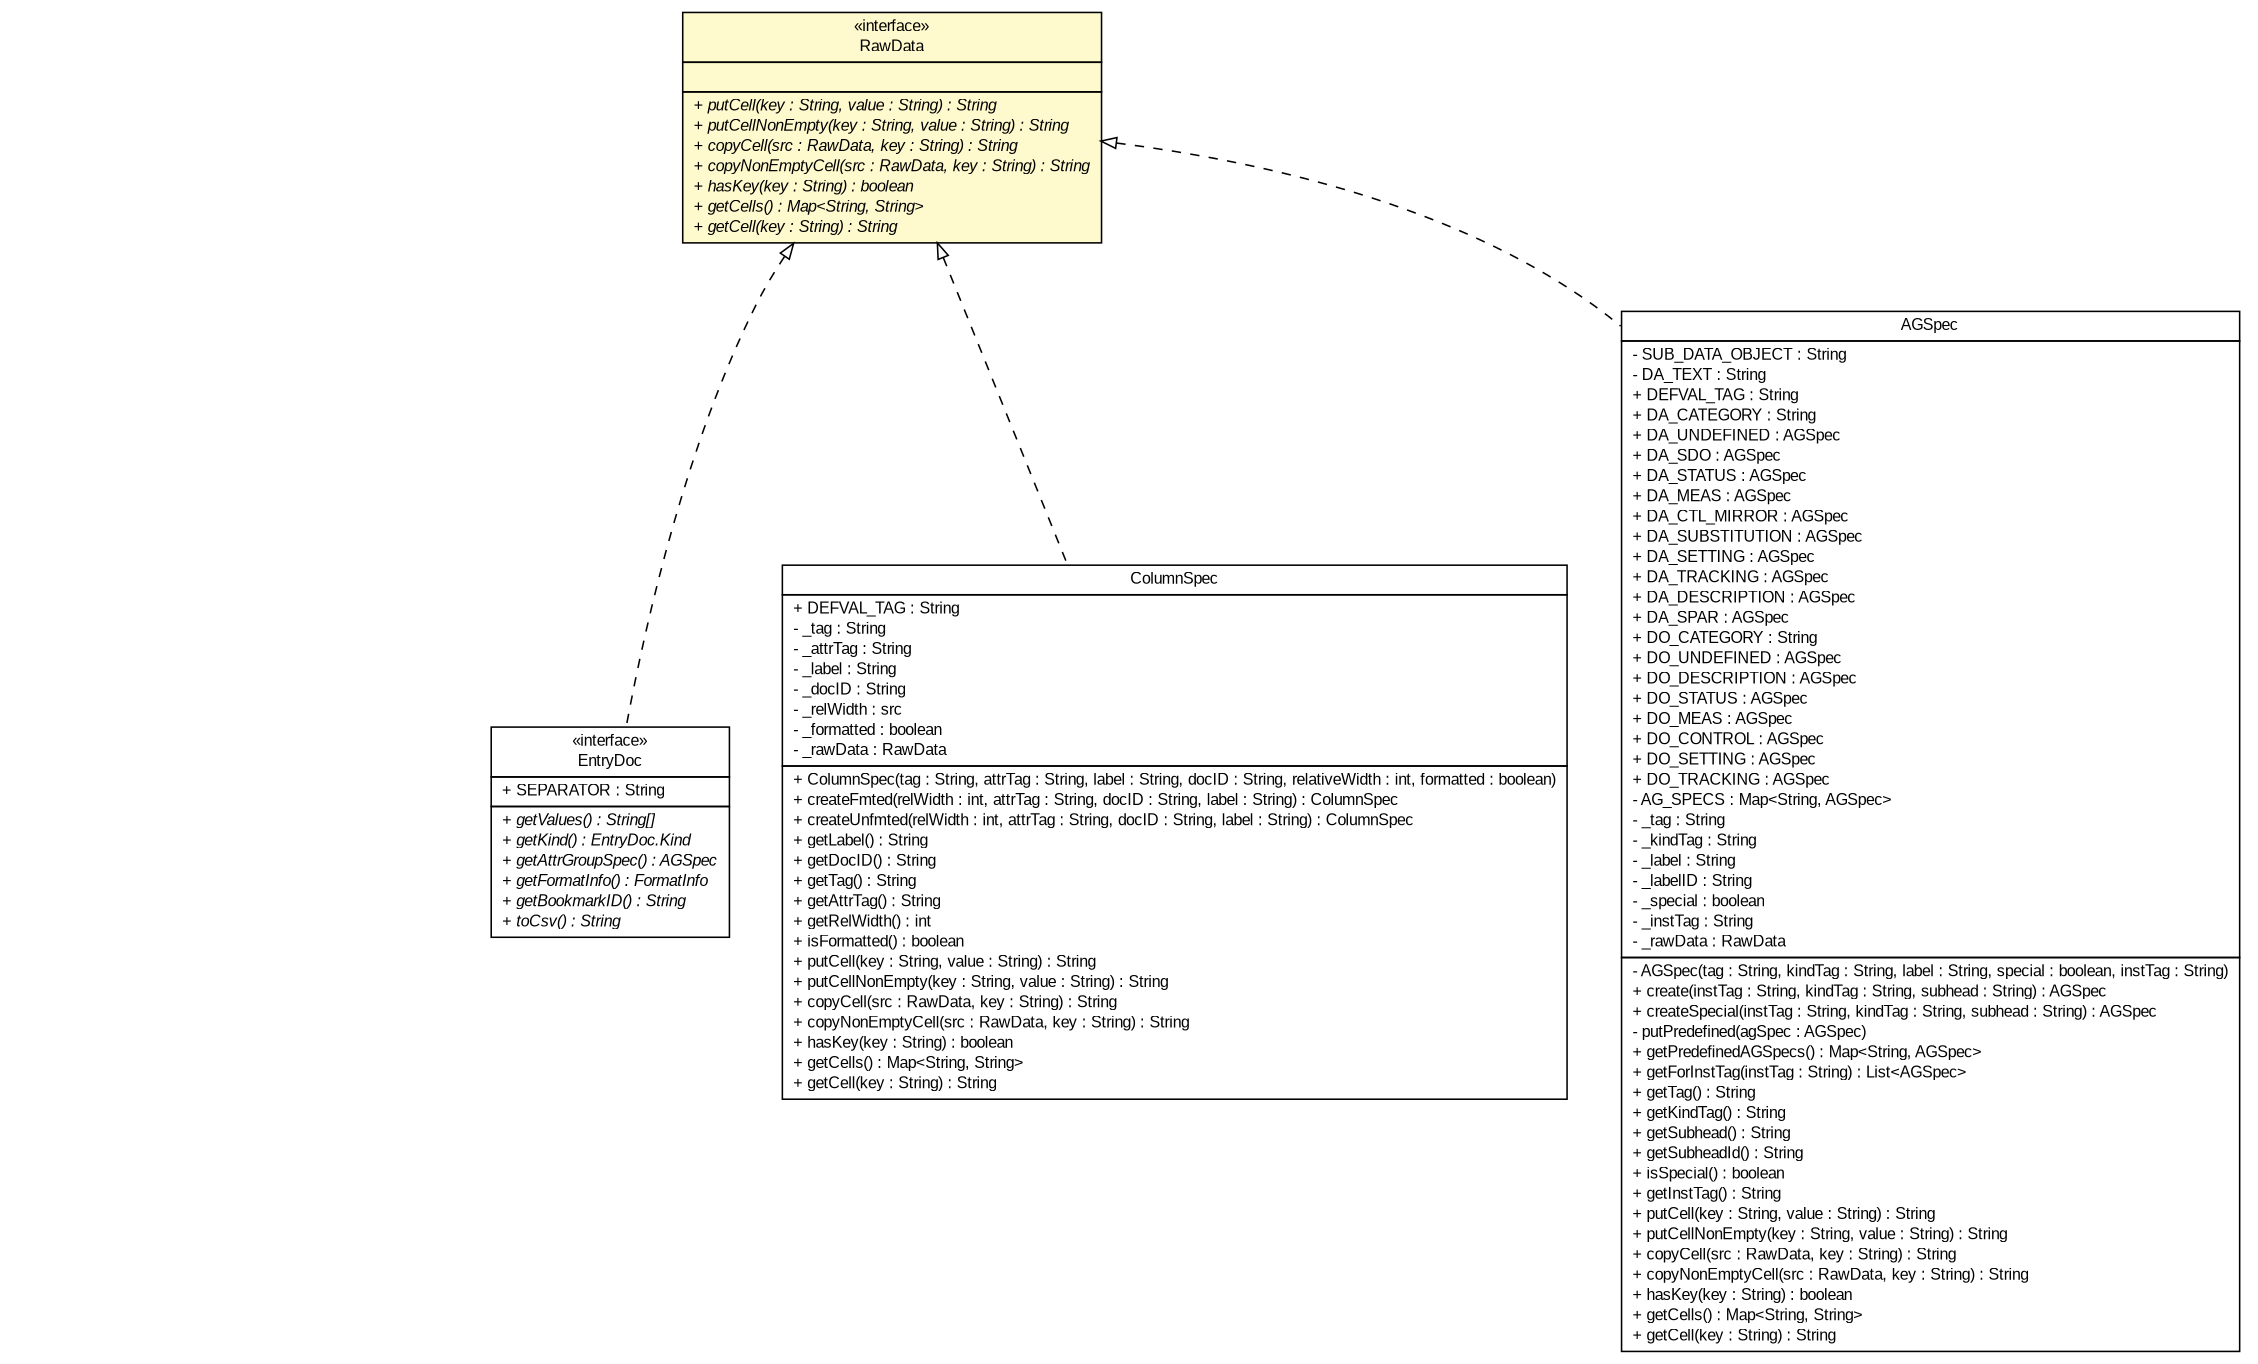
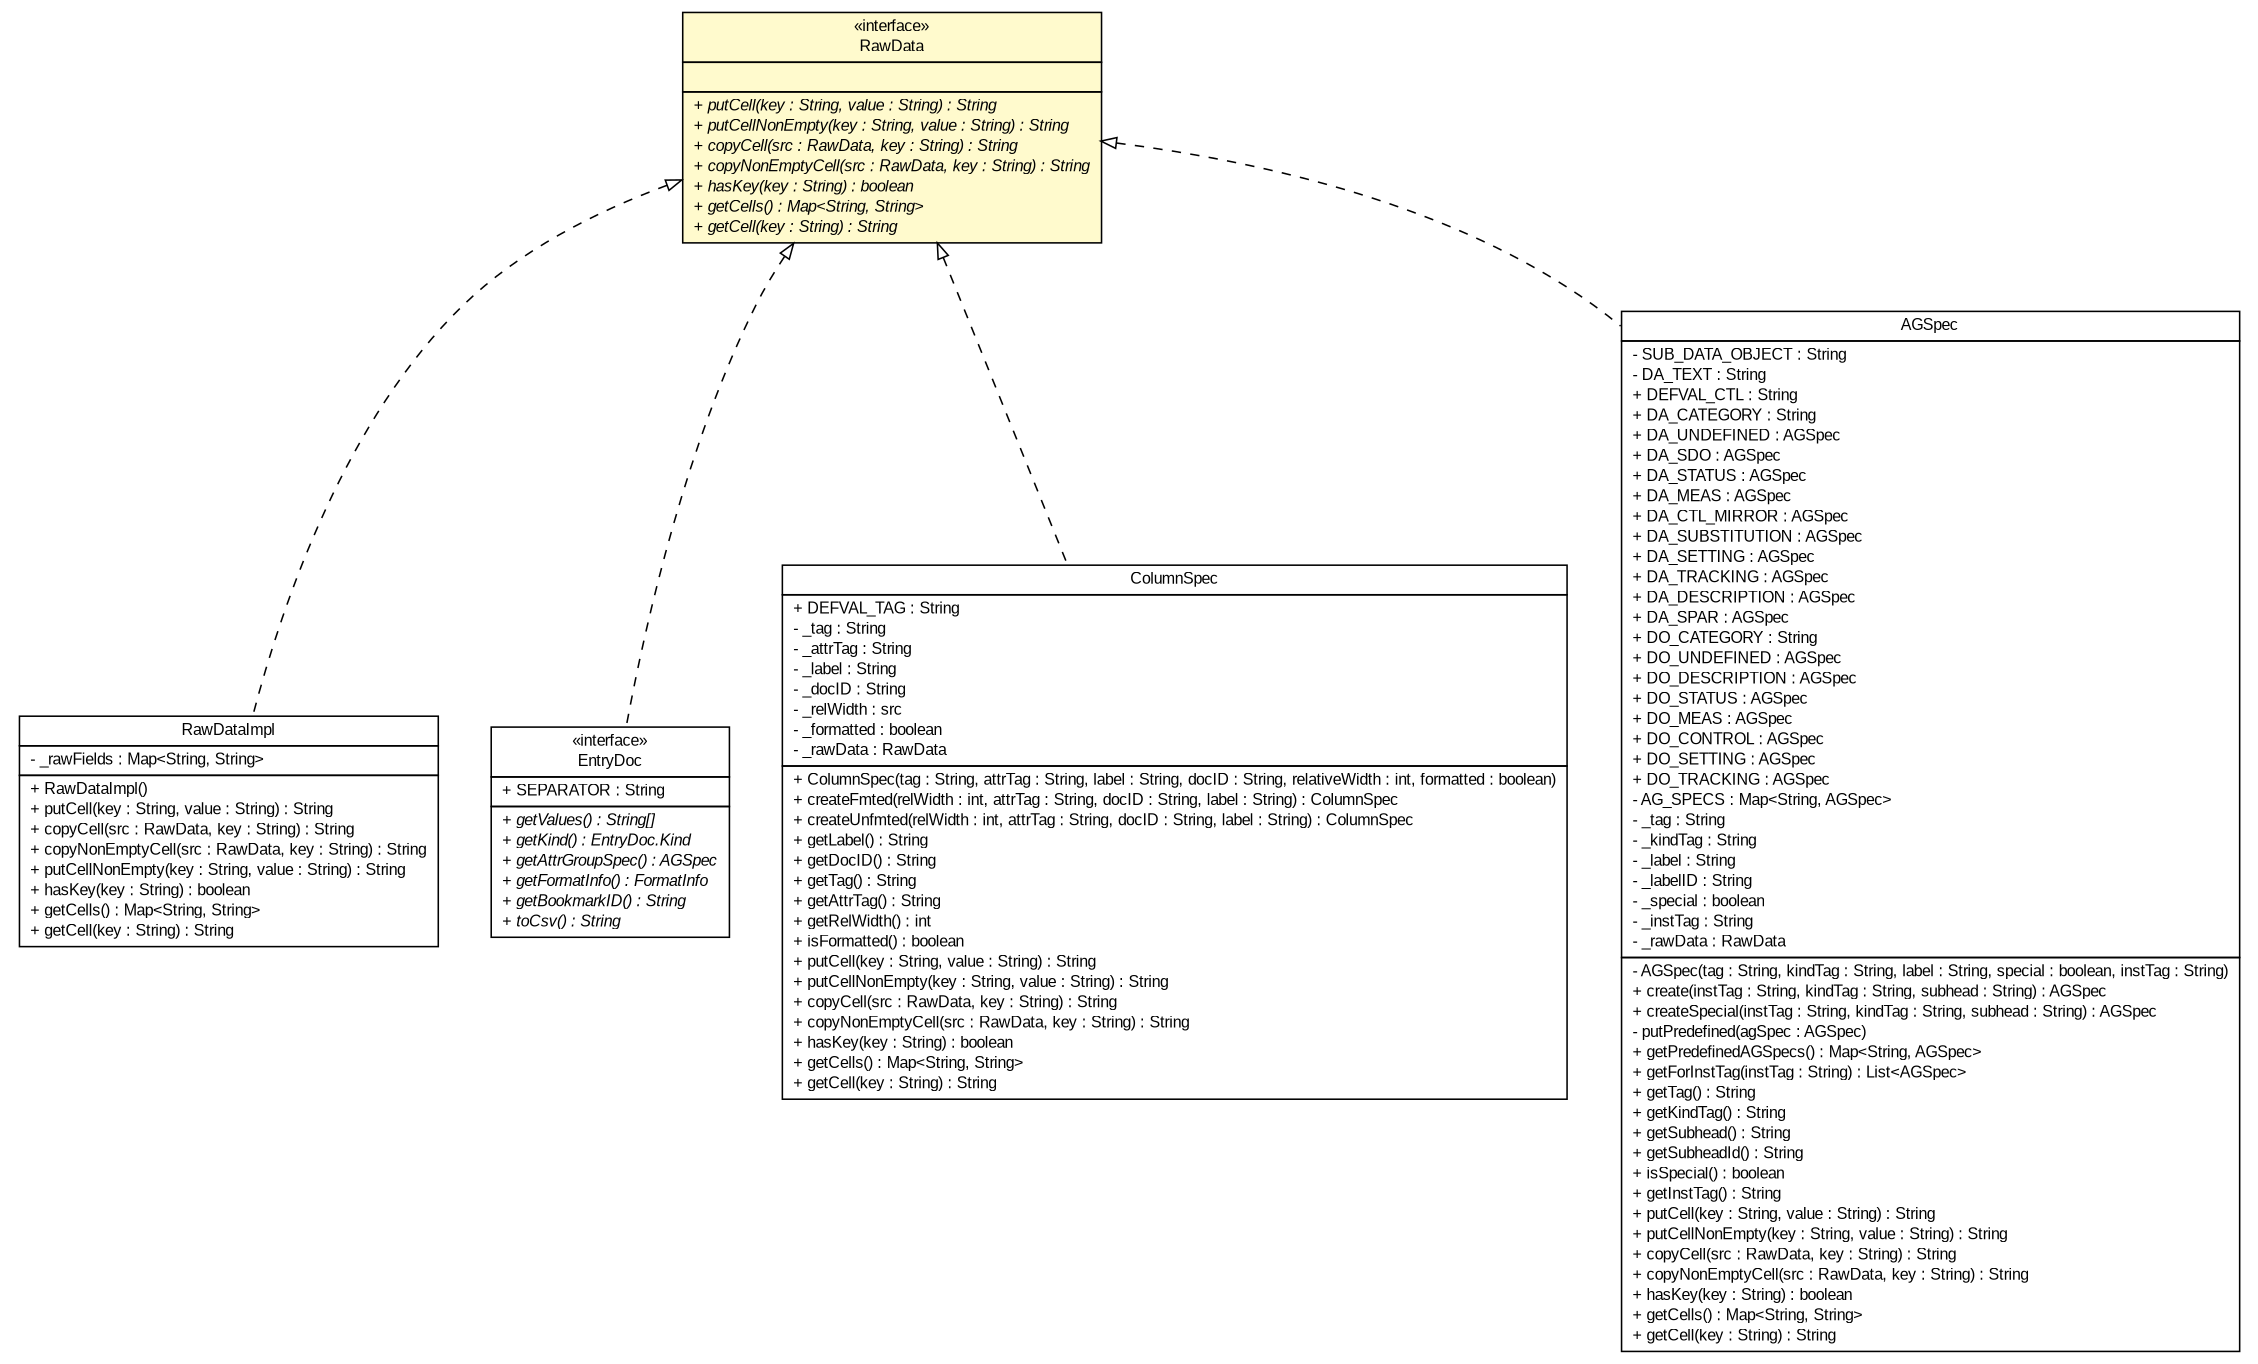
node "AGSpec": text "+ DEFVAL_TAG : String" -> "+ DEFVAL_CTL : String"
node "RawDataImpl": added
